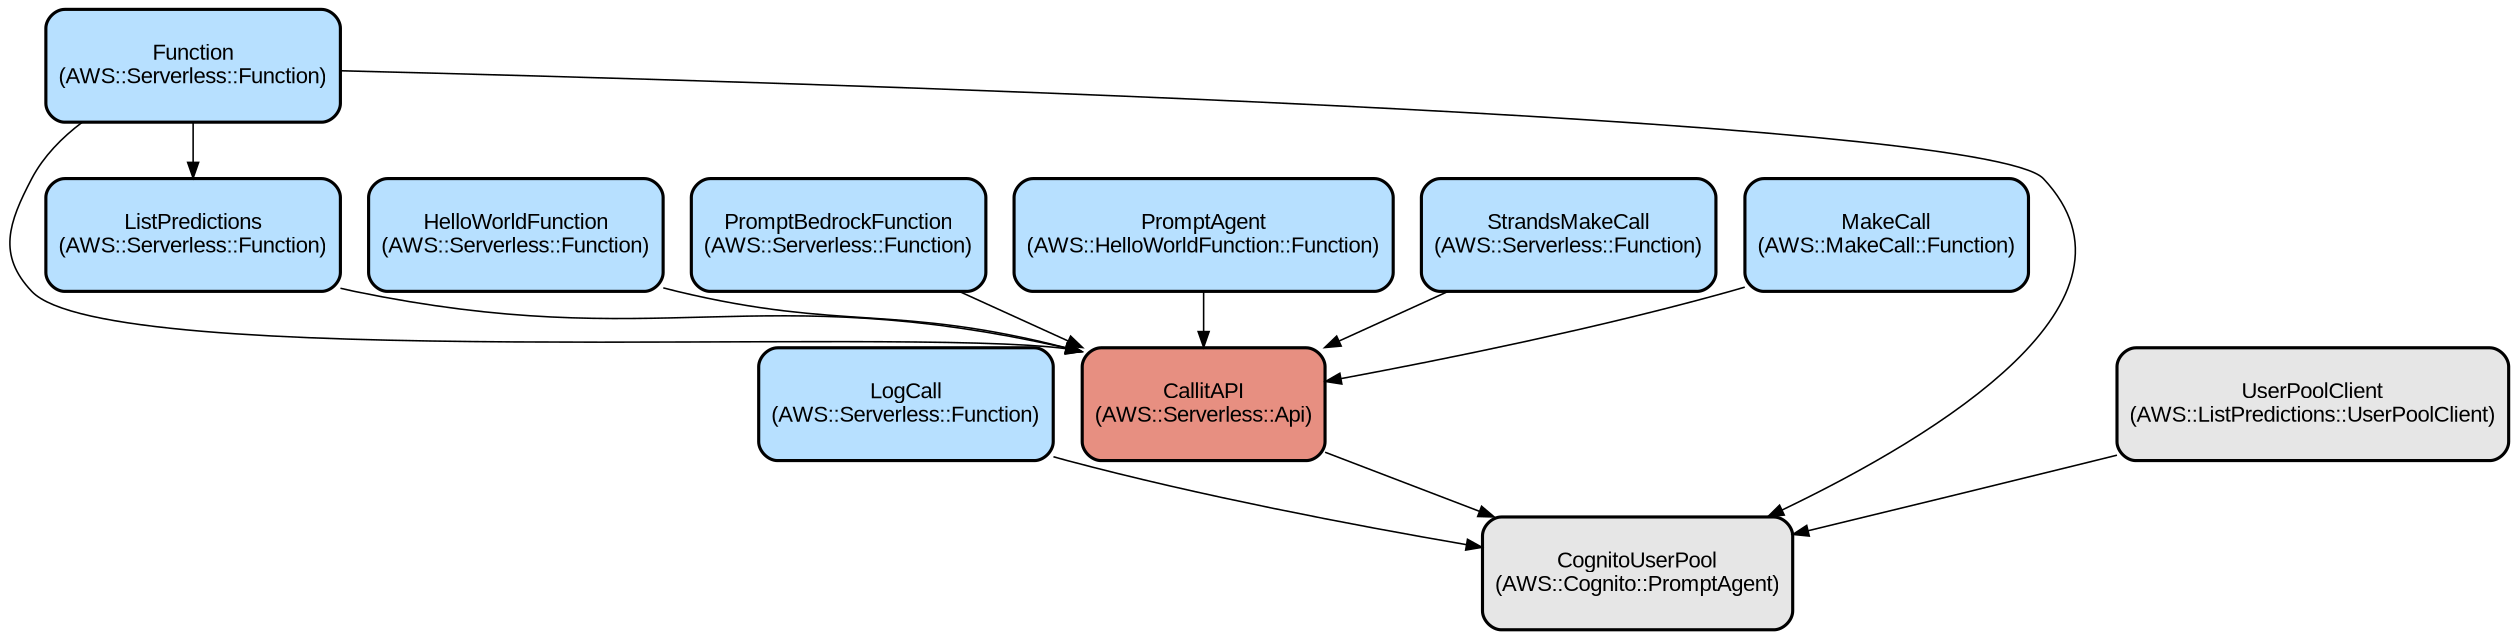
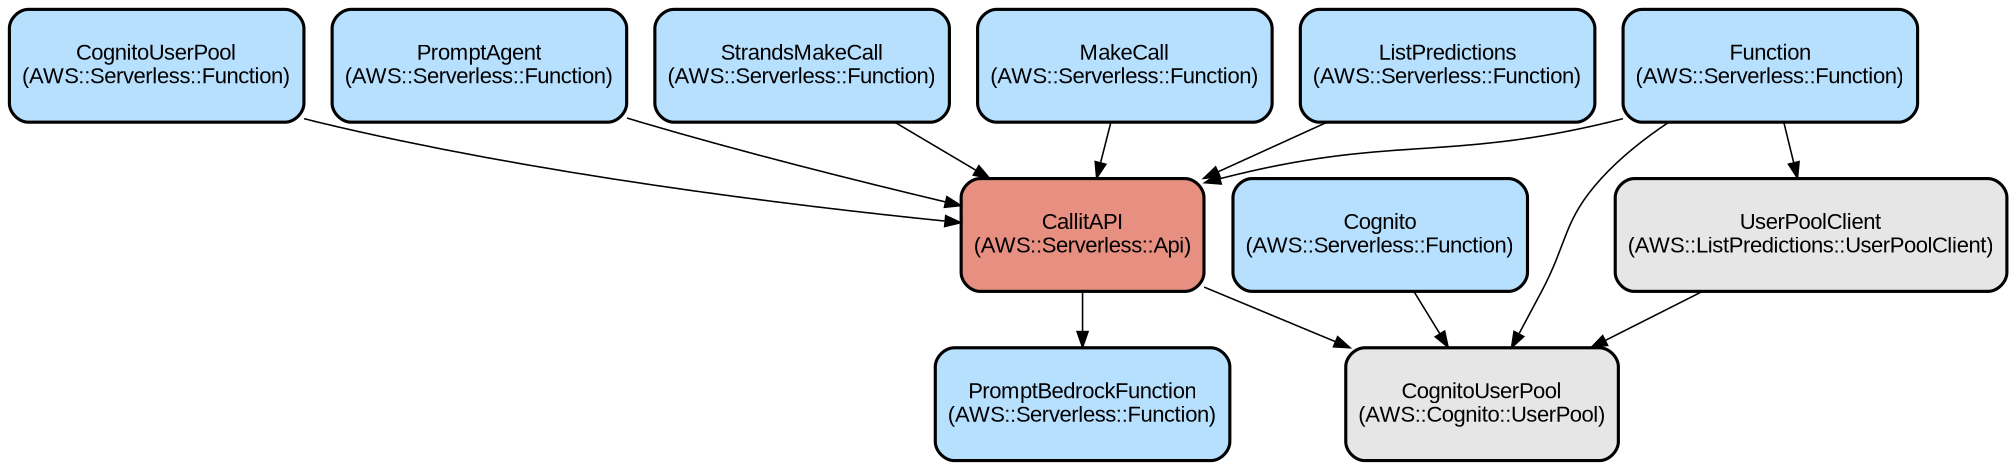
edge "Function (AWS::Serverless::Function)" -> "ListPredictions (AWS::Serverless::Function)": now "Function (AWS::Serverless::Function)" -> "UserPoolClient (AWS::ListPredictions::UserPoolClient)"
node "HelloWorldFunction (AWS::Serverless::Function)": label "HelloWorldFunction (AWS::Serverless::Function)" -> "CognitoUserPool (AWS::Serverless::Function)"
node "PromptAgent (AWS::HelloWorldFunction::Function)": label "PromptAgent (AWS::HelloWorldFunction::Function)" -> "PromptAgent (AWS::Serverless::Function)"
node "MakeCall (AWS::MakeCall::Function)": label "MakeCall (AWS::MakeCall::Function)" -> "MakeCall (AWS::Serverless::Function)"
edge "PromptBedrockFunction (AWS::Serverless::Function)" -> "CallitAPI (AWS::Serverless::Api)": reversed
node "LogCall (AWS::Serverless::Function)": label "LogCall (AWS::Serverless::Function)" -> "Cognito (AWS::Serverless::Function)"
node "CognitoUserPool (AWS::Cognito::PromptAgent)": label "CognitoUserPool (AWS::Cognito::PromptAgent)" -> "CognitoUserPool (AWS::Cognito::UserPool)"
